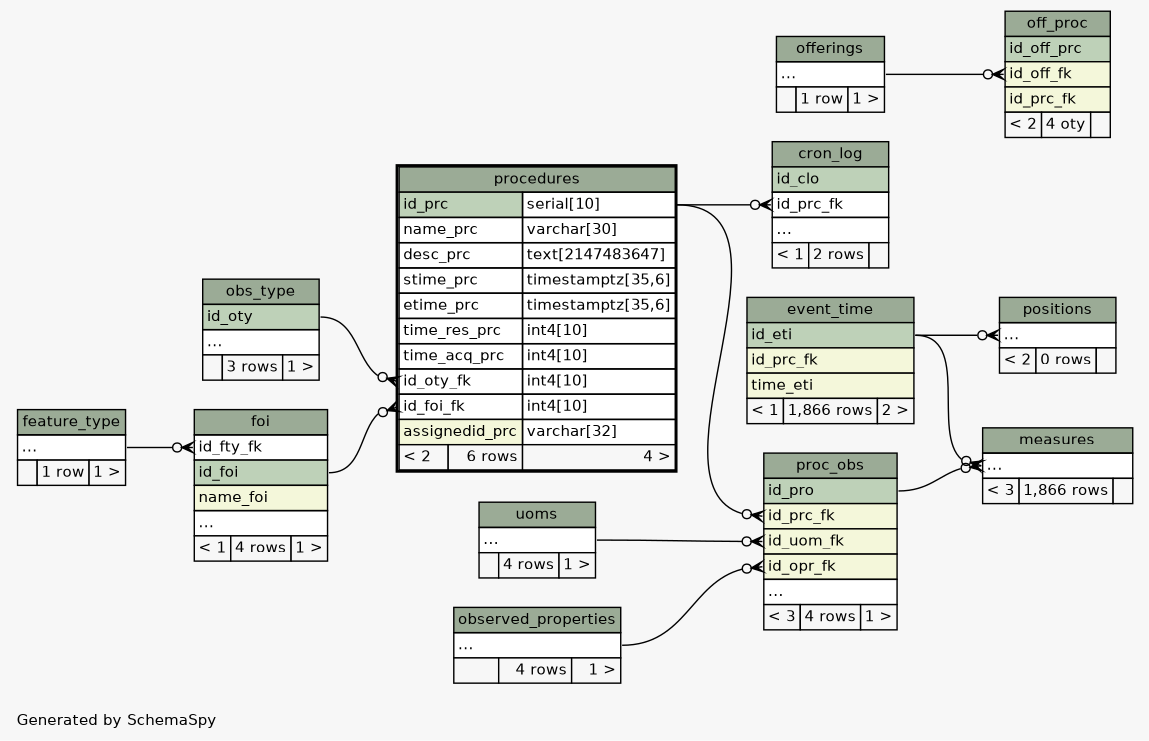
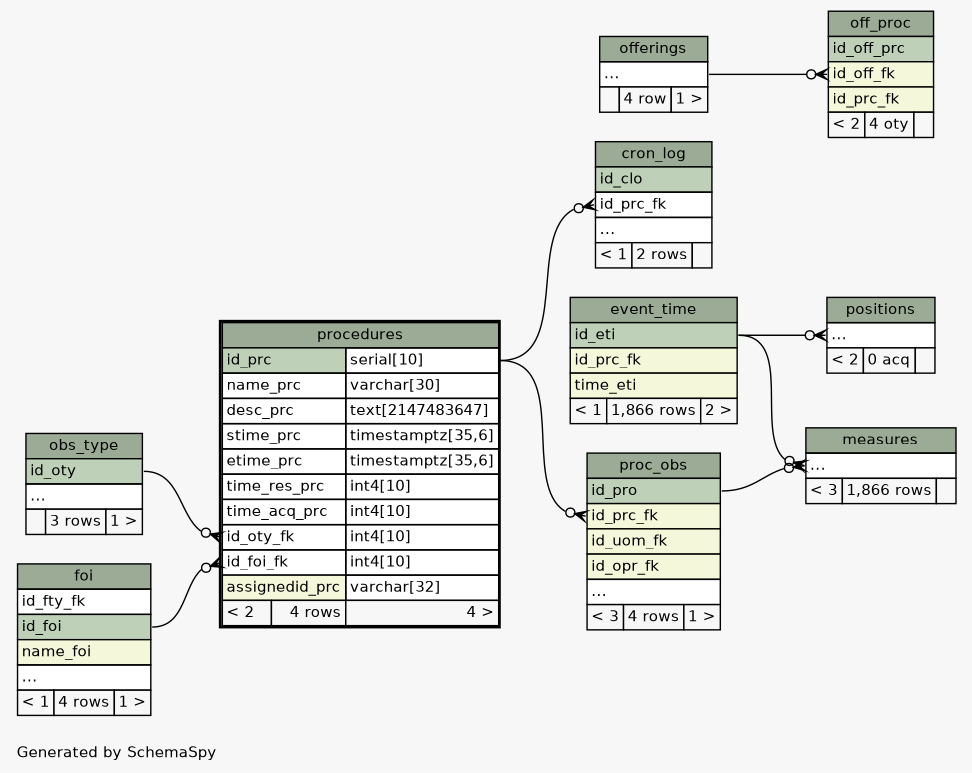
node "offerings": text "1 row" -> "4 row"
node "positions": text "0 rows" -> "0 acq"
node "feature_type": removed
node "procedures": text "6 rows" -> "4 rows"
node "uoms": removed
node "observed_properties": removed
